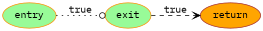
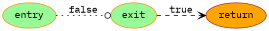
edge "entry" -> "exit": label "true" -> "false"
